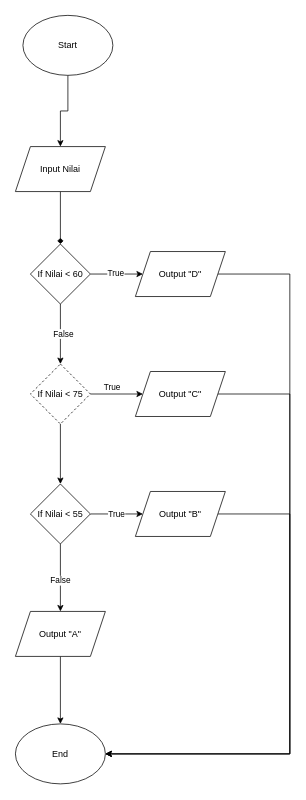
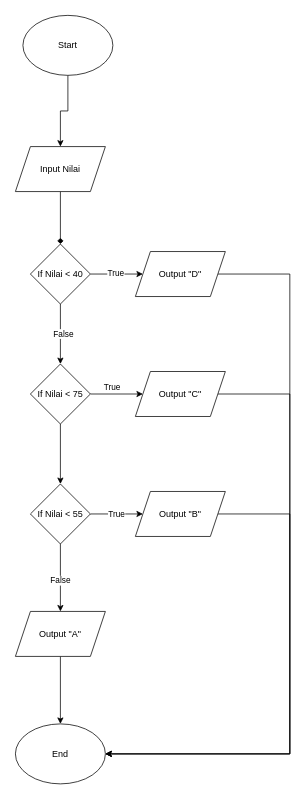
node "If Nilai < 60": label "If Nilai < 60" -> "If Nilai < 40"
node "If Nilai < 75": style dashed -> solid
